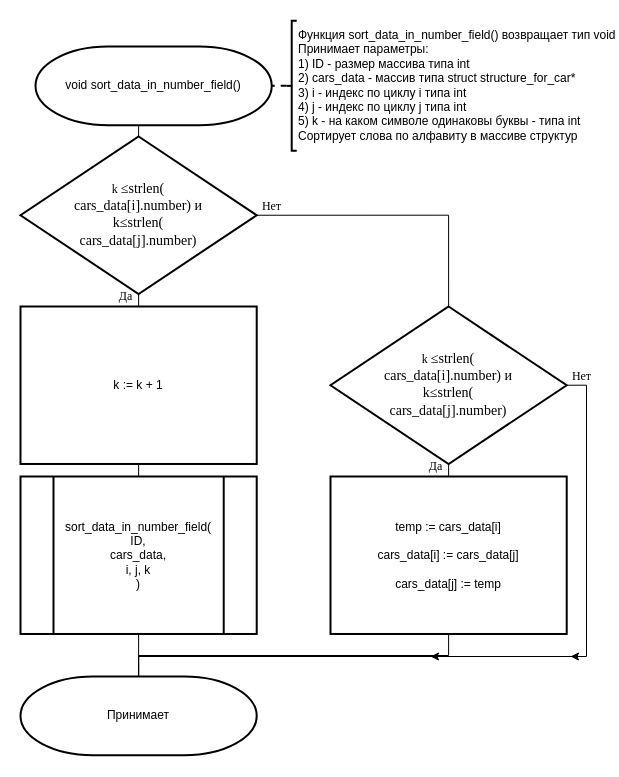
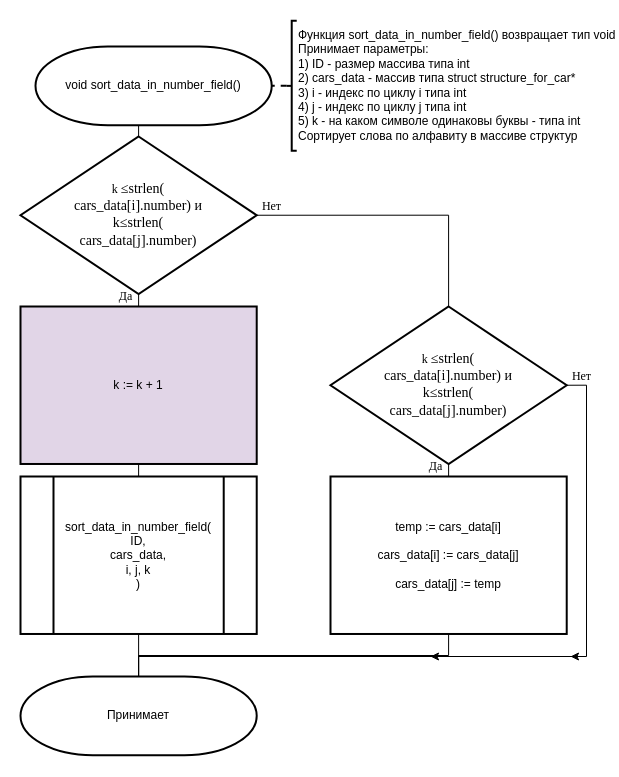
node "k := k + 1": fillcolor #ffffff -> #e1d5e7
